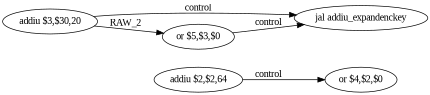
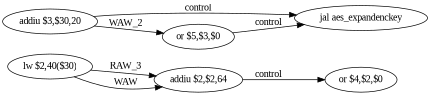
node "jal addiu_expandenckey": label "jal addiu_expandenckey" -> "jal aes_expandenckey"
edge "addiu $3,$30,20" -> "or $5,$3,$0": label "RAW_2" -> "WAW_2"
node "lw $2,40($30)": added
